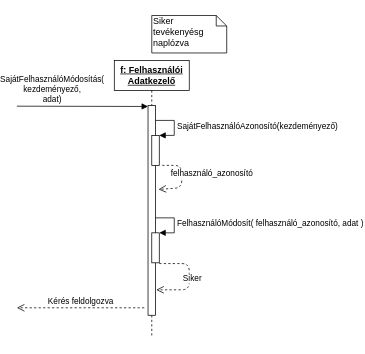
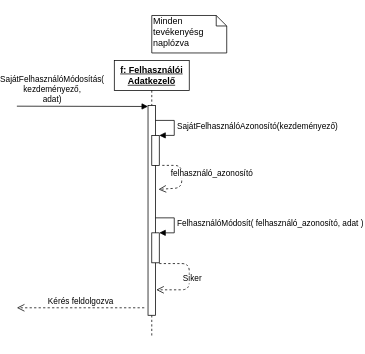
node "Siker tevékenyésg naplózva": label "Siker tevékenyésg naplózva" -> "Minden tevékenyésg naplózva"
